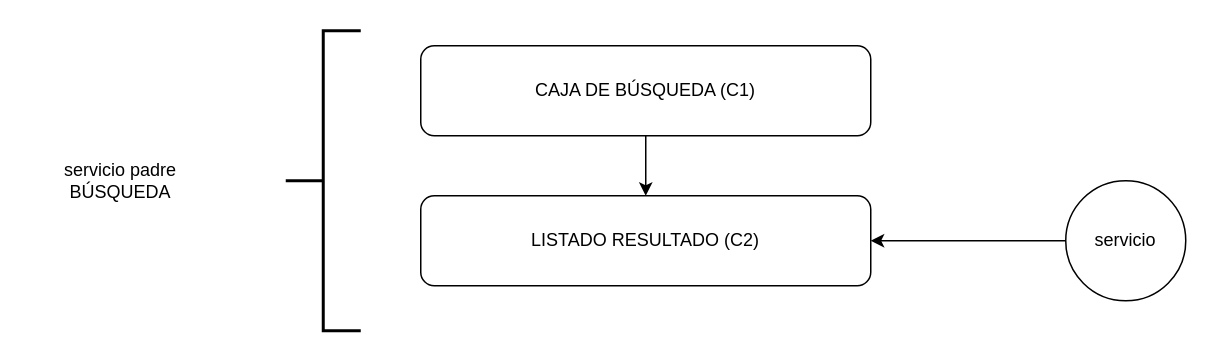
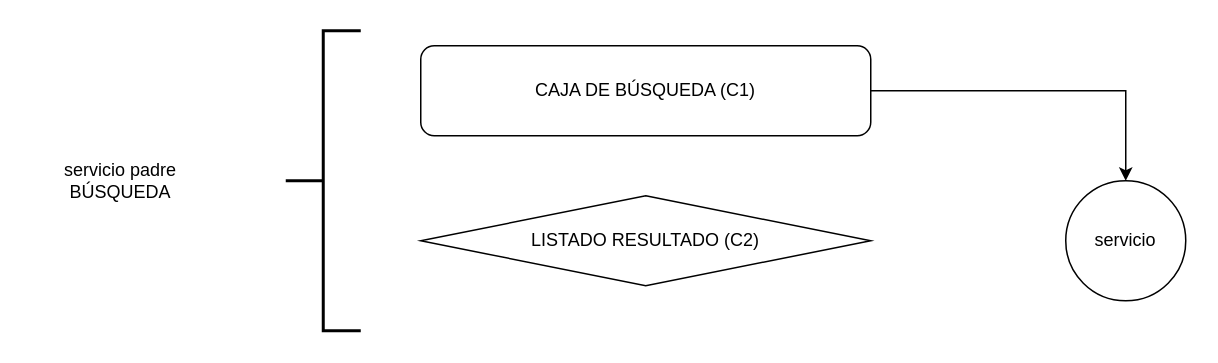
edge "CAJA DE BÚSQUEDA (C1)" -> "LISTADO RESULTADO (C2)": now "CAJA DE BÚSQUEDA (C1)" -> "servicio"
node "LISTADO RESULTADO (C2)": shape rounded rectangle -> diamond
edge "servicio" -> "LISTADO RESULTADO (C2)": removed
